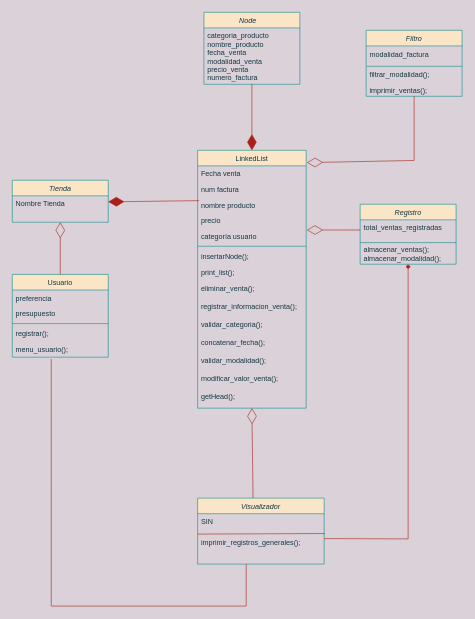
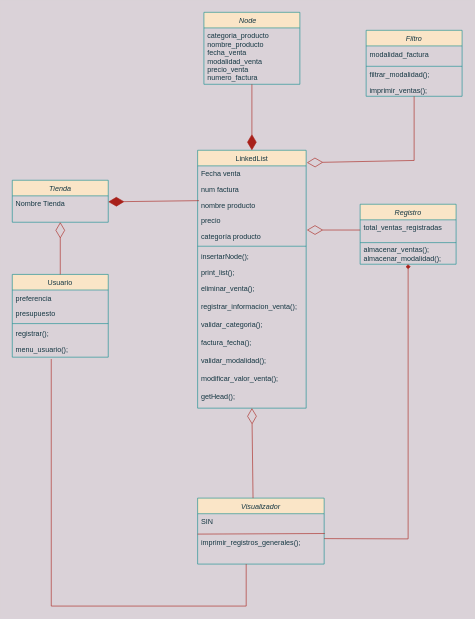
node "categoría usuario": label "categoría usuario" -> "categoría producto"
node "concatenar_fecha();": label "concatenar_fecha();" -> "factura_fecha();"
